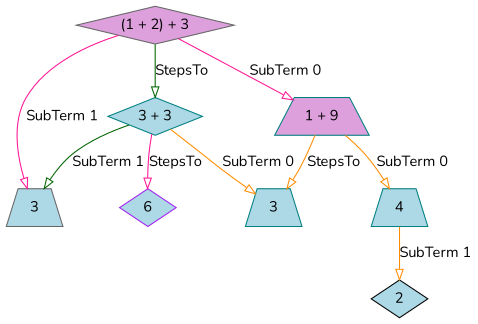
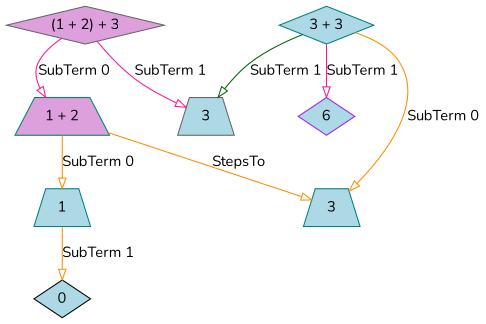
edge "(1 + 2) + 3" -> "3 + 3": removed, label "StepsTo"
node "1 + 9": label "1 + 9" -> "1 + 2"
edge "3 + 3" -> "6": label "StepsTo" -> "SubTerm 1"
node "4": label "4" -> "1"
node "2": label "2" -> "0"
